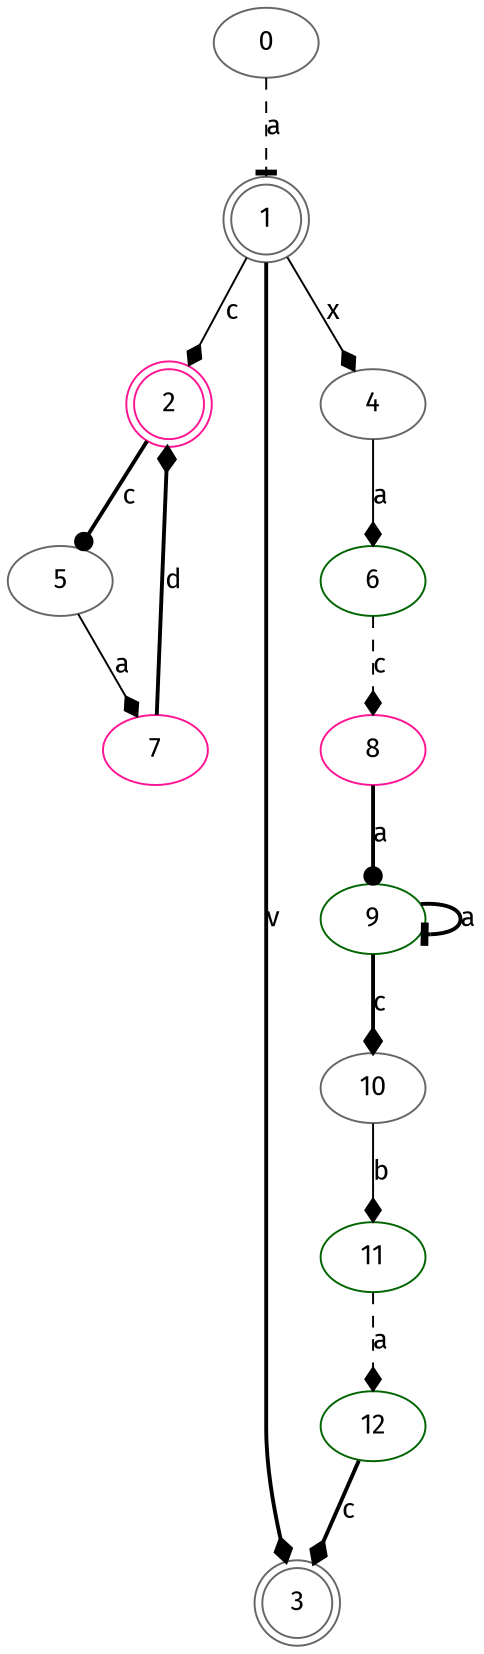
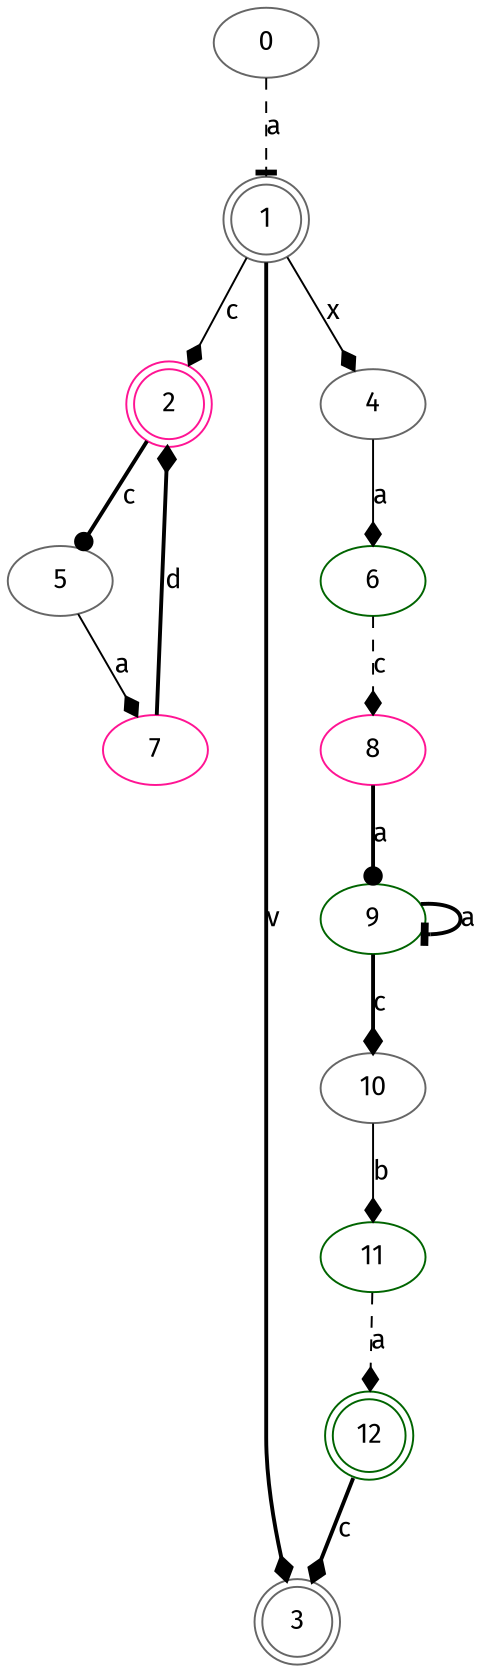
node "12": shape ellipse -> doublecircle
